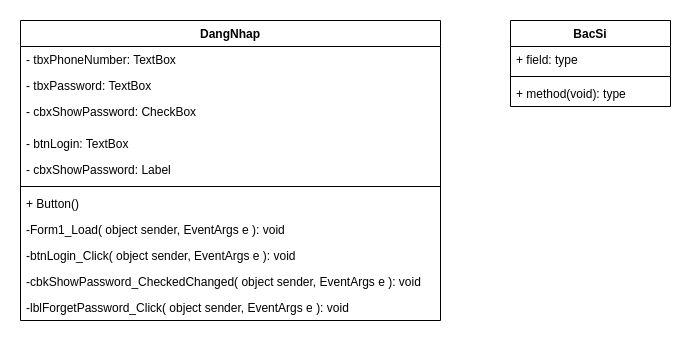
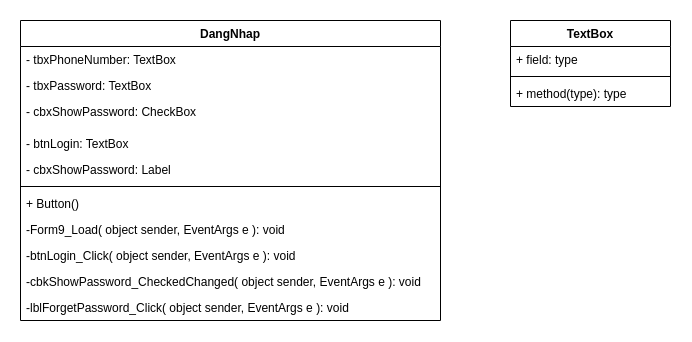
node "BacSi": label "BacSi" -> "TextBox"
node "+ method(void): type": label "+ method(void): type" -> "+ method(type): type"
node "-Form1_Load( object sender, EventArgs e ): void": label "-Form1_Load( object sender, EventArgs e ): void" -> "-Form9_Load( object sender, EventArgs e ): void"
